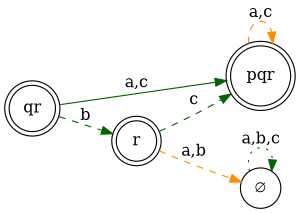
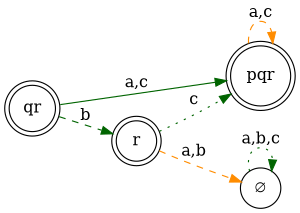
edge "r" -> "pqr": style dashed -> dotted
